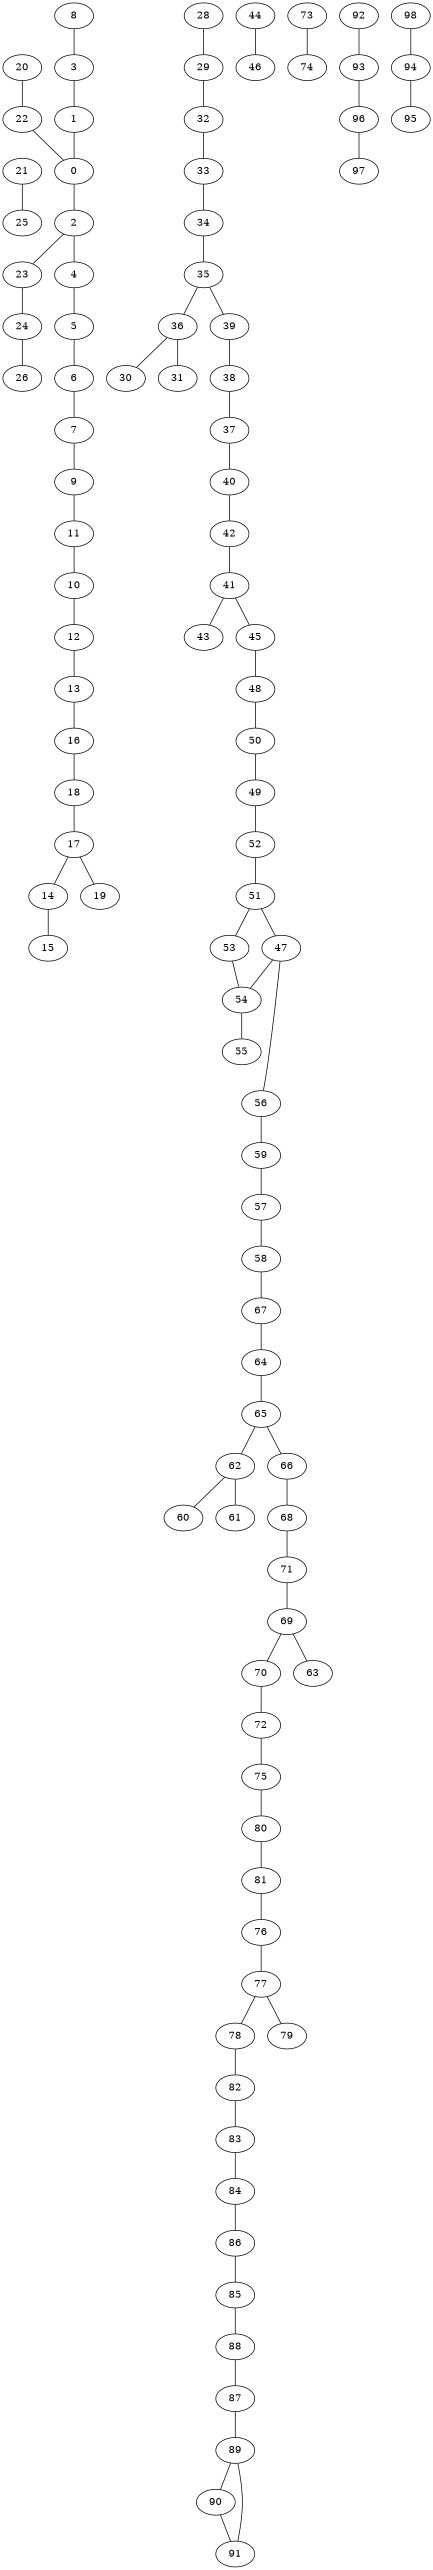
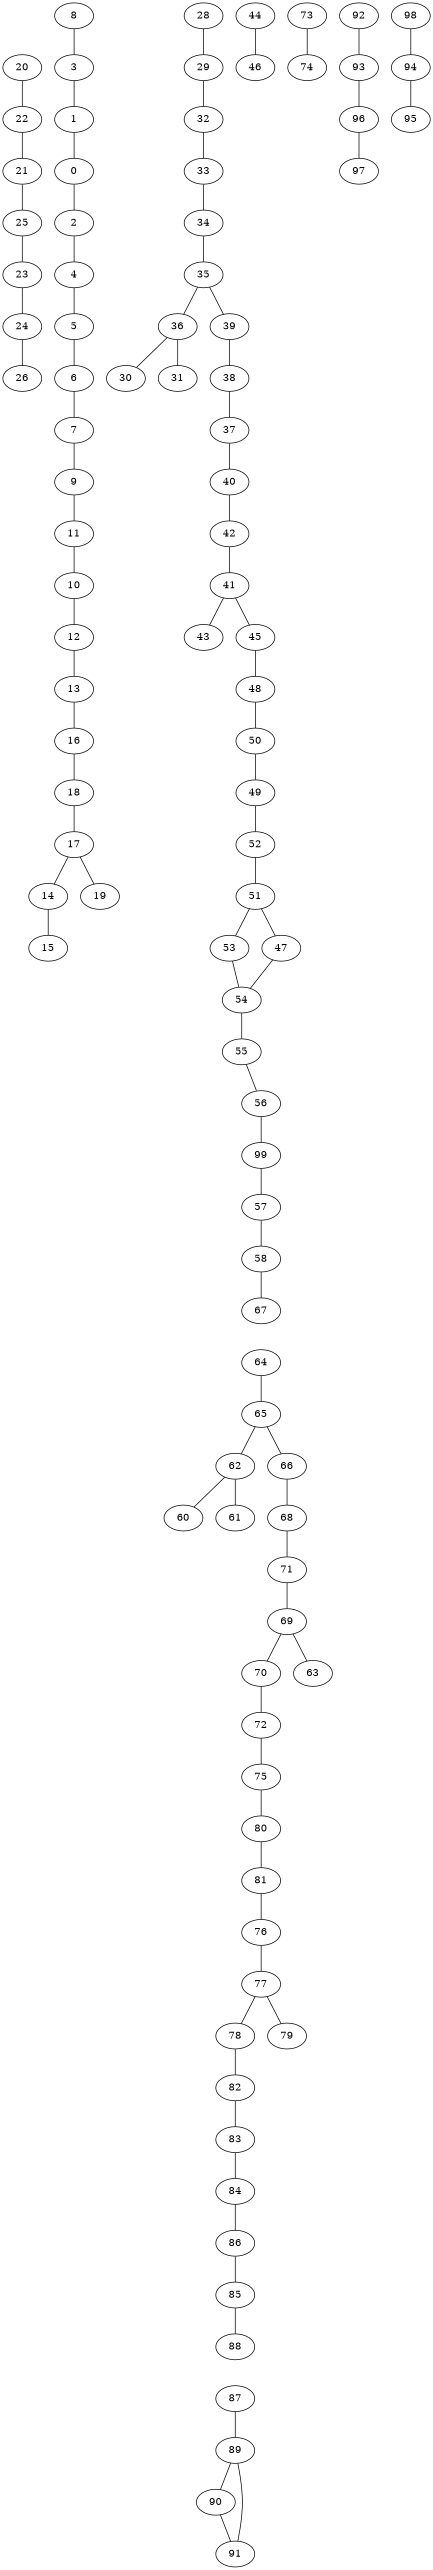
edge "22" -- "0": now "22" -- "21"
edge "2" -- "23": now "25" -- "23"
edge "47" -- "56": now "55" -- "56"
node "59": label "59" -> "99"
edge "67" -- "64": removed
edge "88" -- "87": removed
